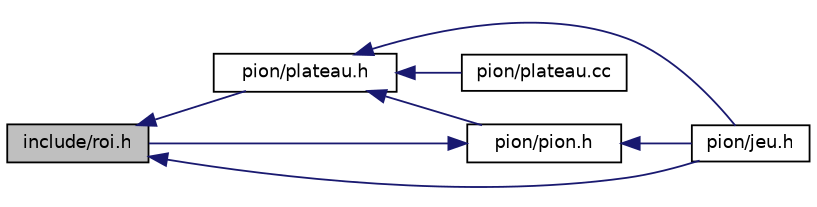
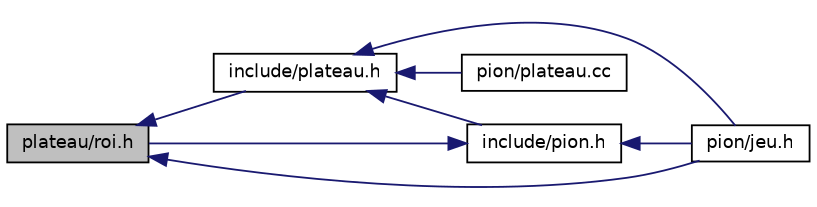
node "pion/plateau.h": label "pion/plateau.h" -> "include/plateau.h"
node "include/roi.h": label "include/roi.h" -> "plateau/roi.h"
node "pion/pion.h": label "pion/pion.h" -> "include/pion.h"
